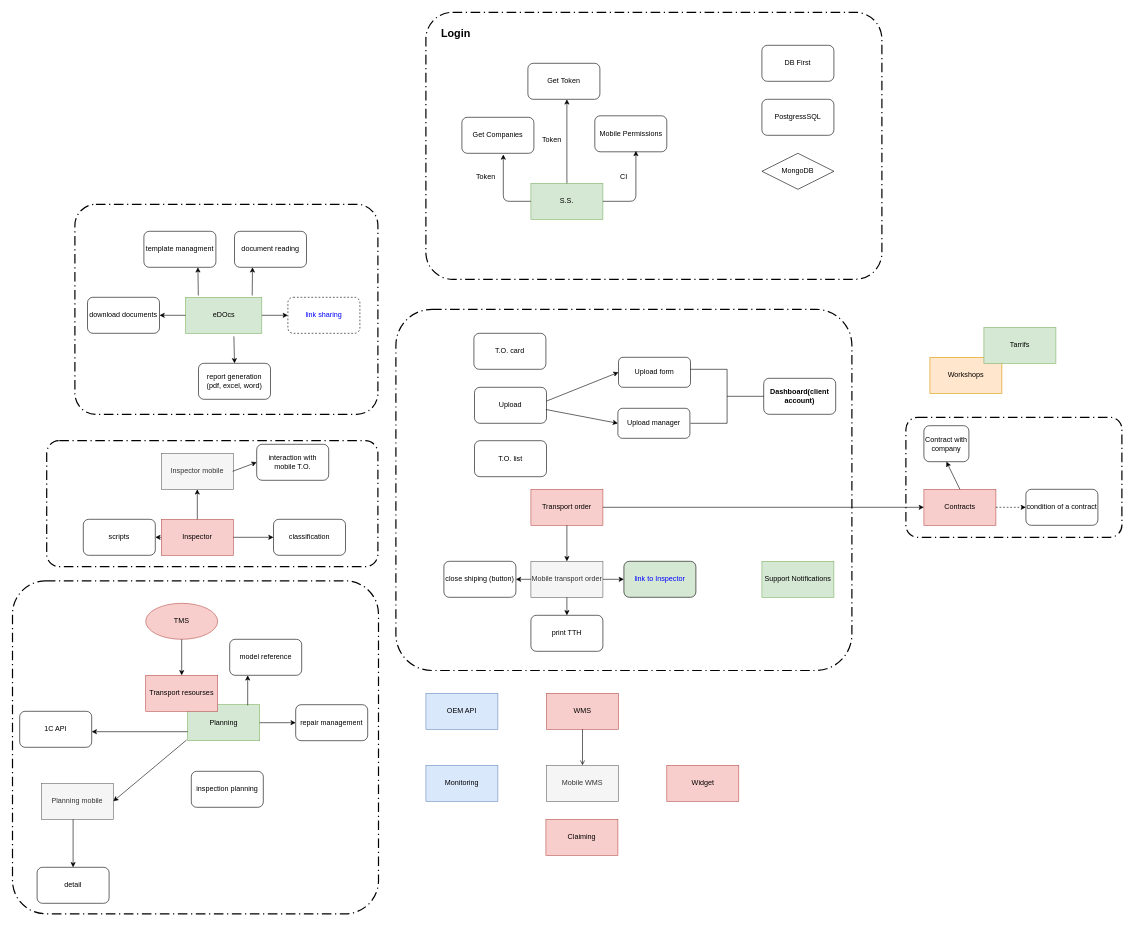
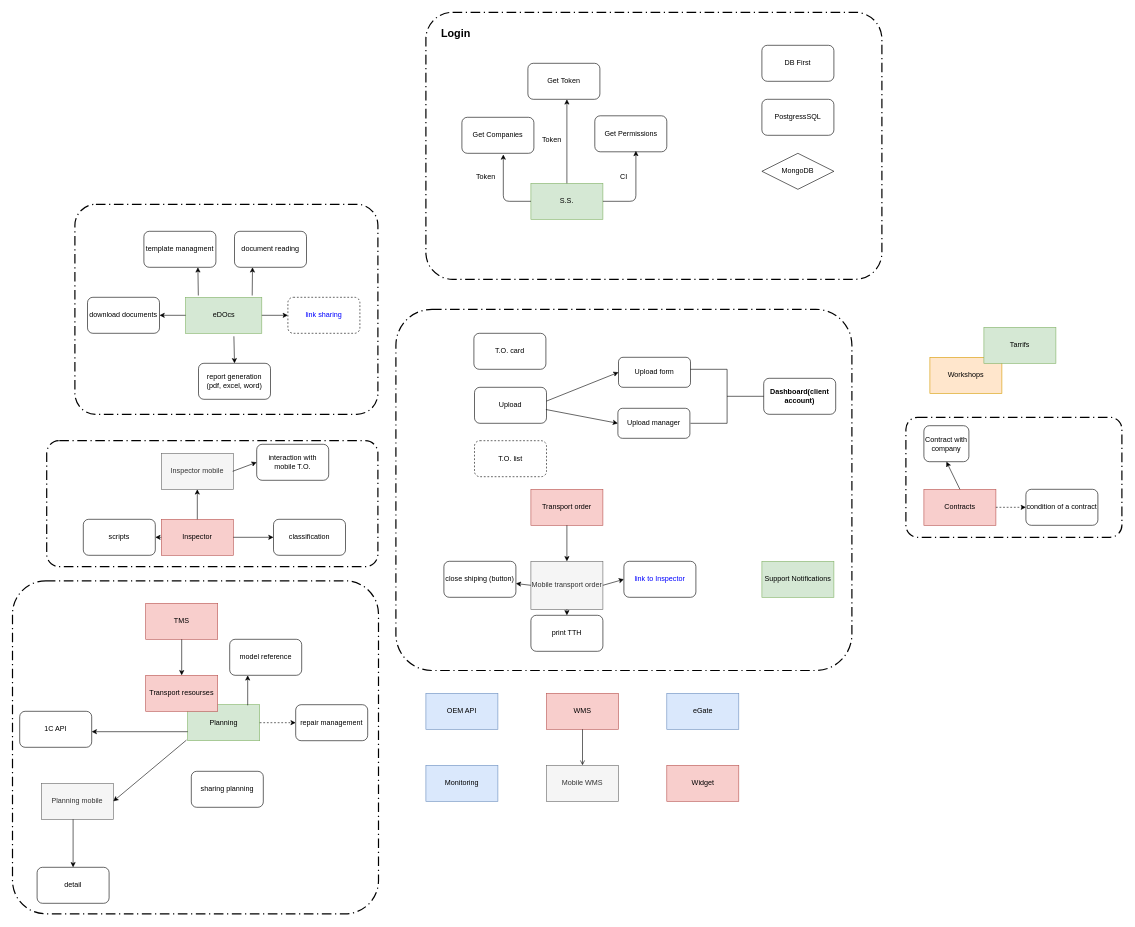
node "Mobile Permissions": label "Mobile Permissions" -> "Get Permissions"
node "T.O. list": style solid -> dashed
edge "Transport order" -> "Contracts": removed
node "Mobile transport order": size 72x36 -> 72x48
node "link to Inspector": fillcolor #d5e8d4 -> #ffffff
node "TMS": shape ellipse -> rectangle
node "eGate": added
edge "Planning" -> "repair management": style solid -> dashed
node "inspection planning": label "inspection planning" -> "sharing planning"
node "Claiming": removed
